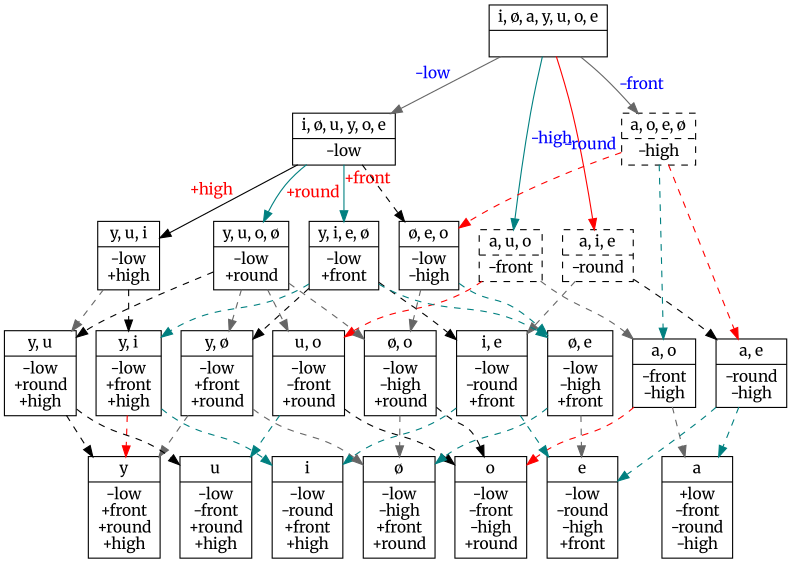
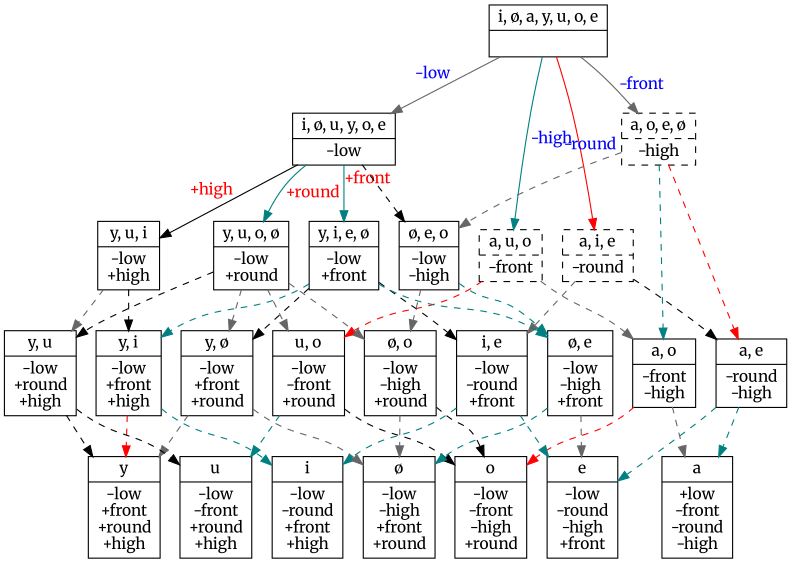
edge "a, o, e, ø" -> "ø, e, o": color red -> gray40
